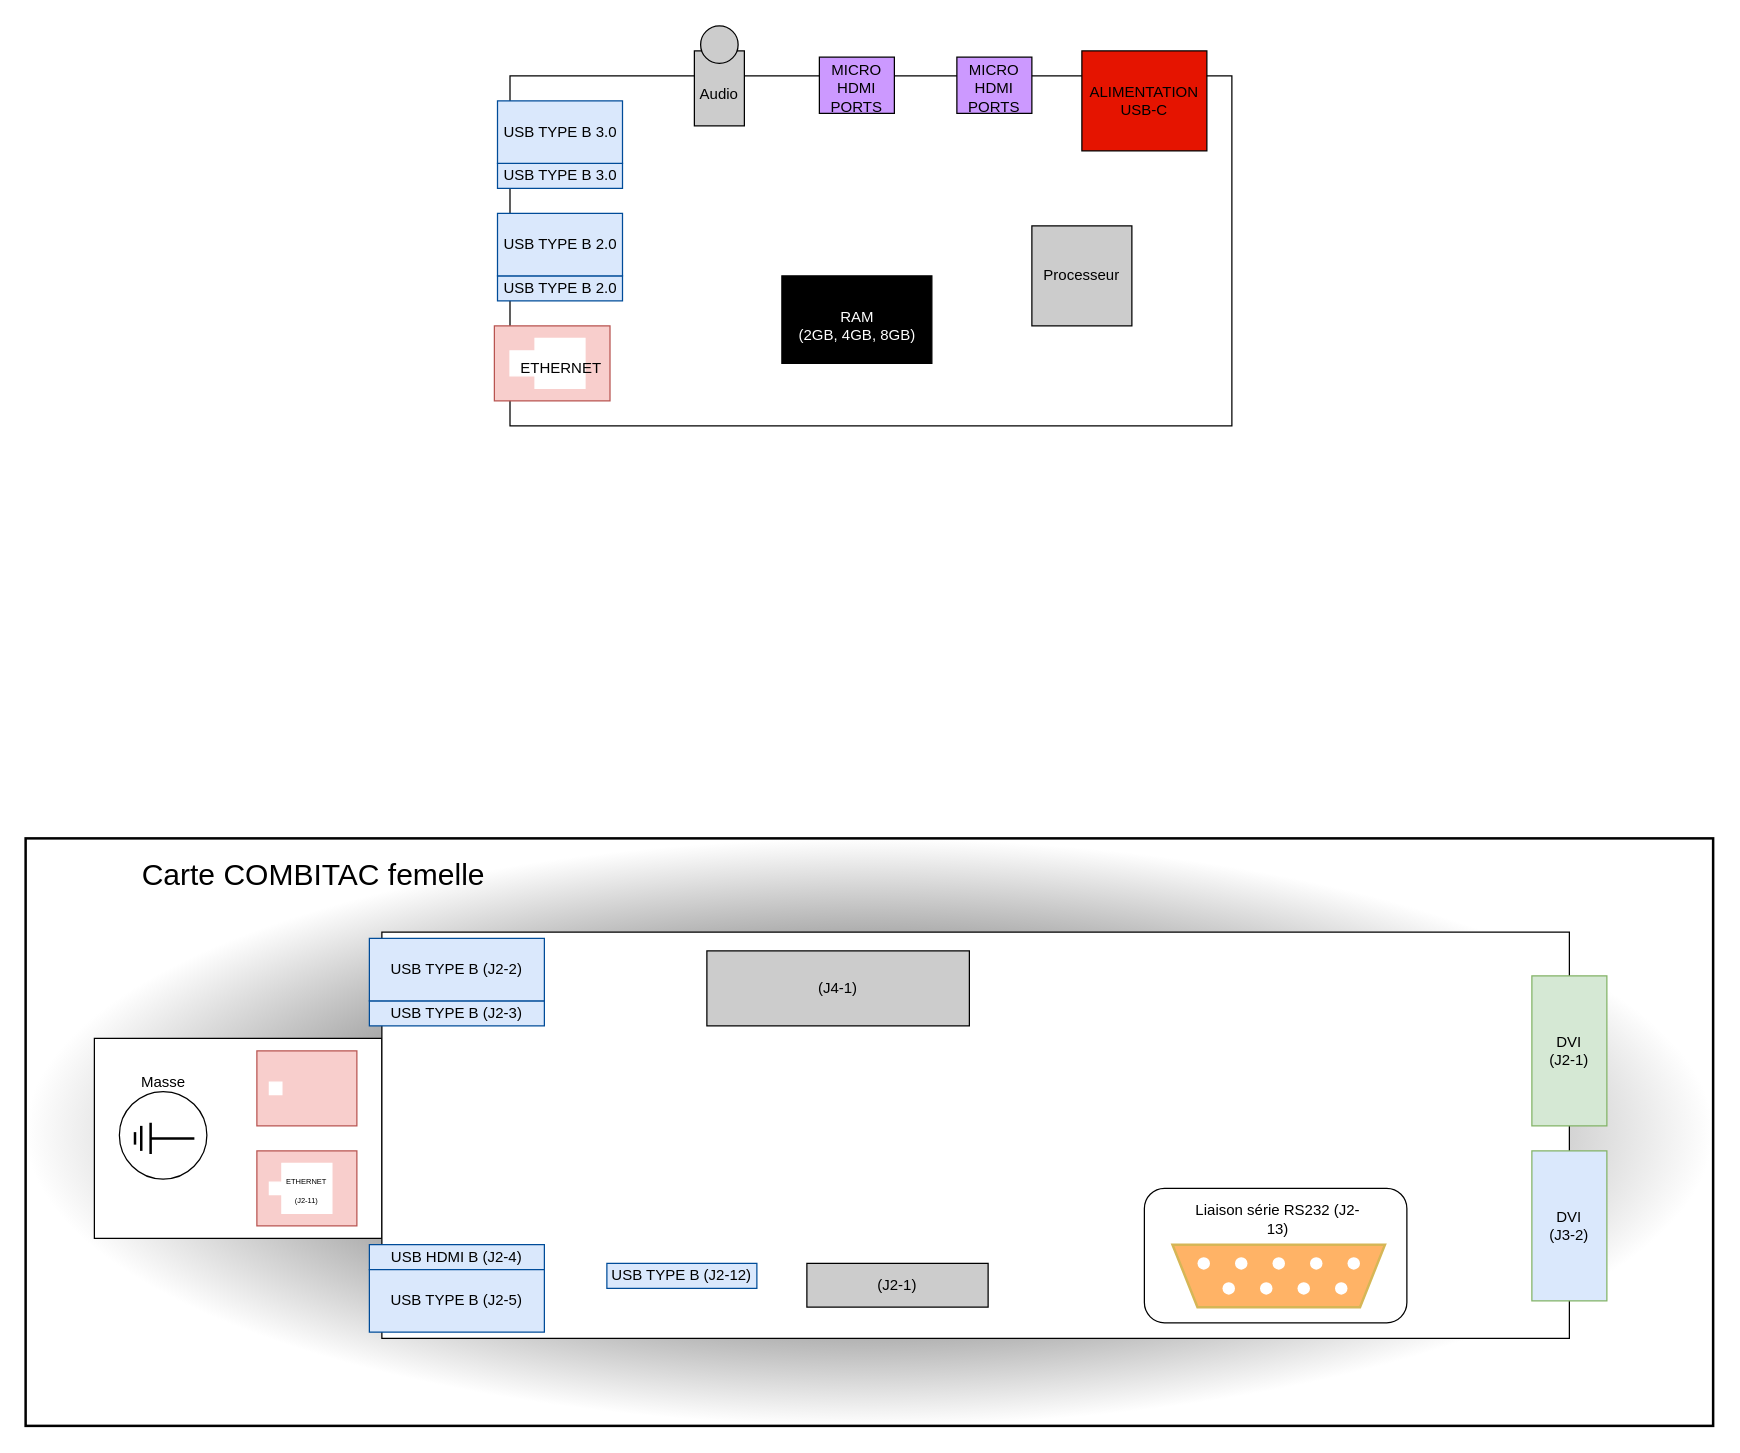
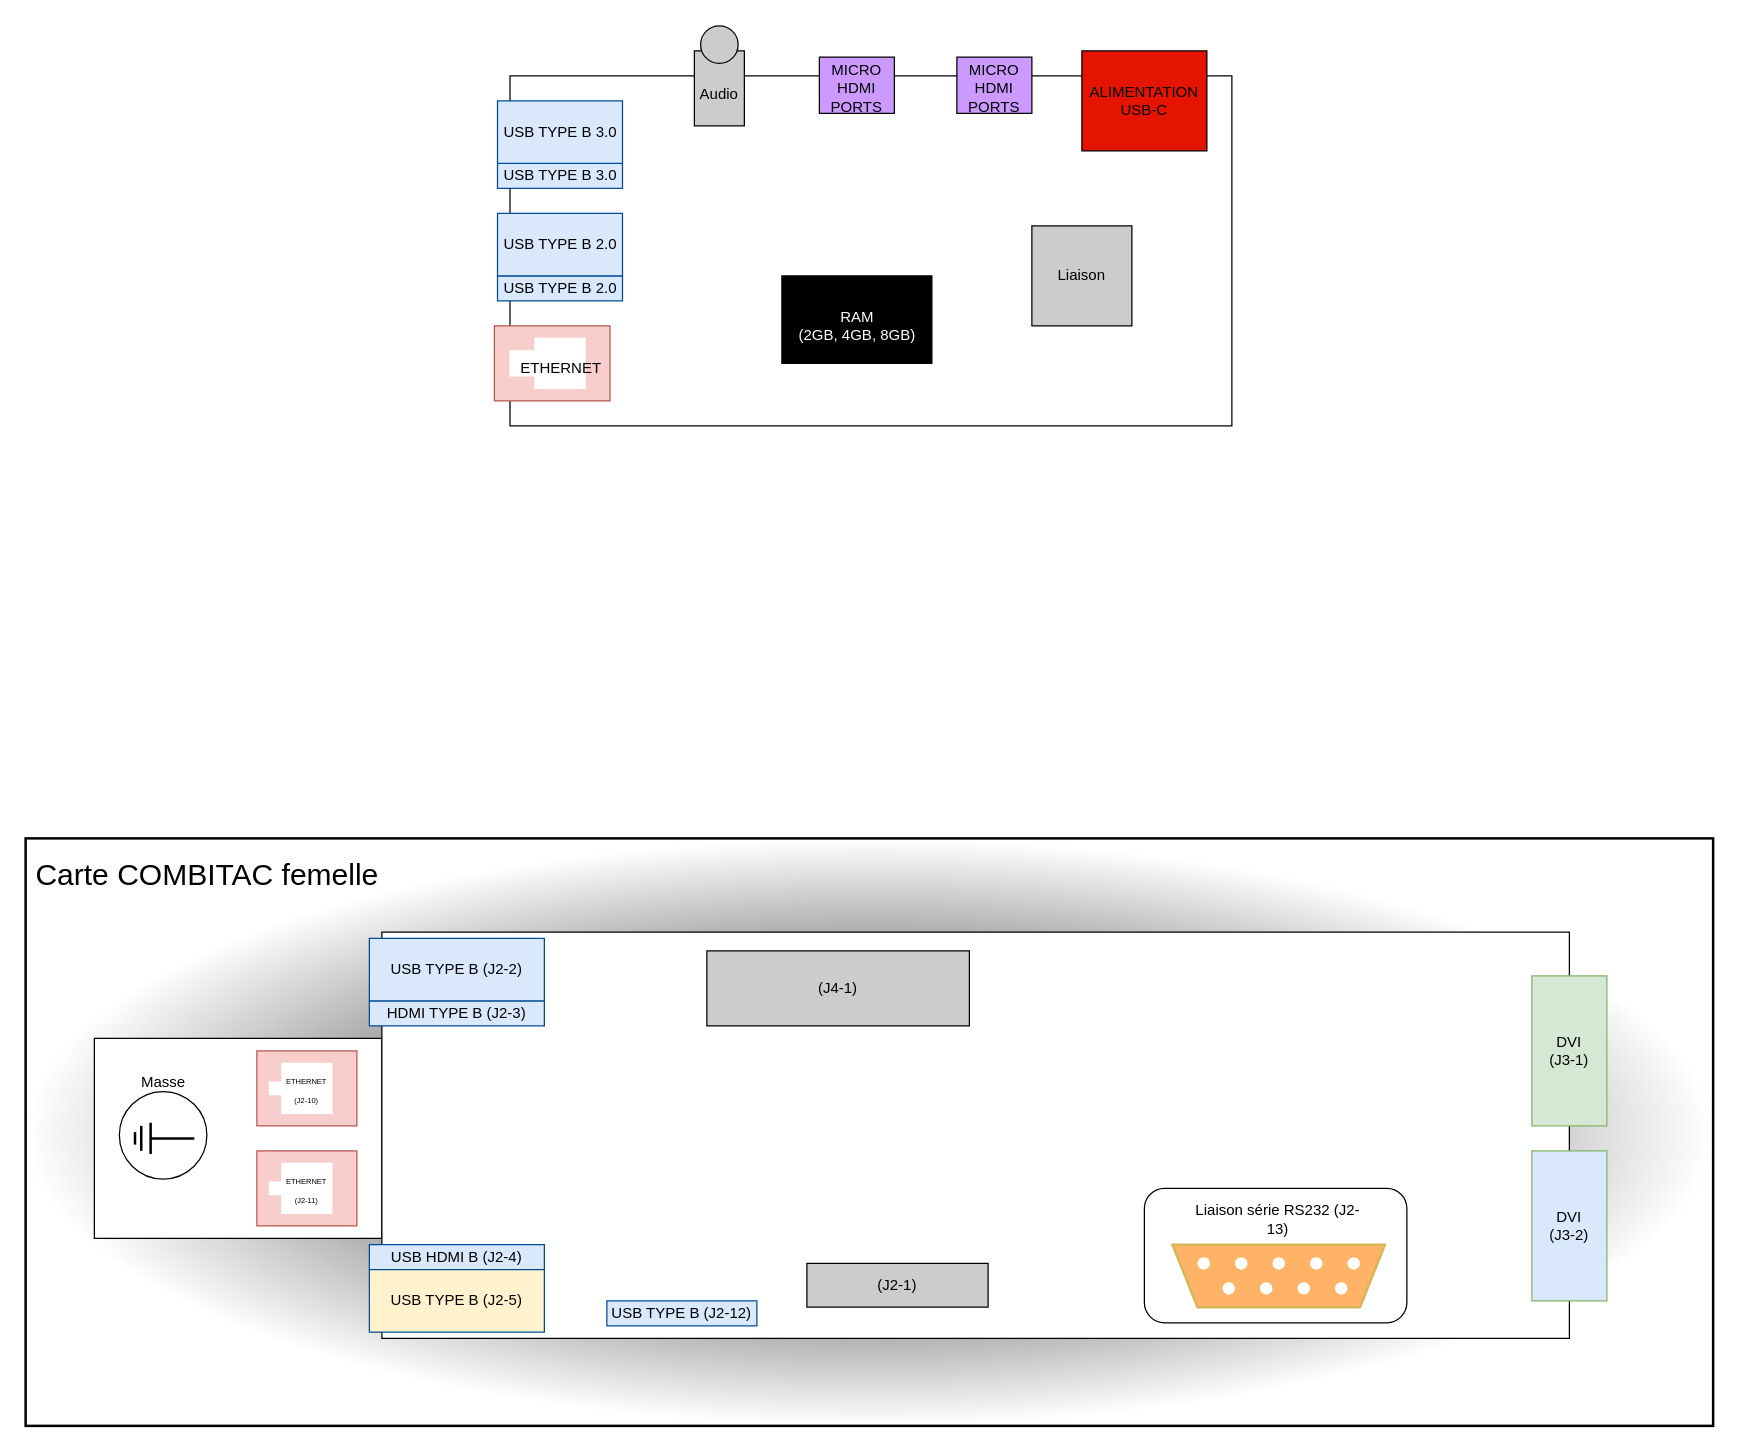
node "Processeur": label "Processeur" -> "Liaison"
node "Carte COMBITAC femelle": moved (313, 876) -> (207, 876)
node "USB TYPE B (J2-3)": label "USB TYPE B (J2-3)" -> "HDMI TYPE B (J2-3)"
node "DVI (J2-1)": label "DVI (J2-1)" -> "DVI (J3-1)"
node "ETHERNET (J2-10)": added
node "USB TYPE B (J2-12)": moved (682, 1276) -> (682, 1313)
node "USB TYPE B (J2-5)": fillcolor #dae8fc -> #fff2cc
